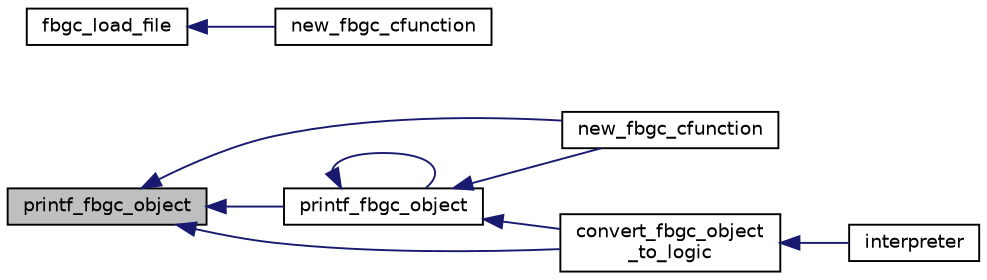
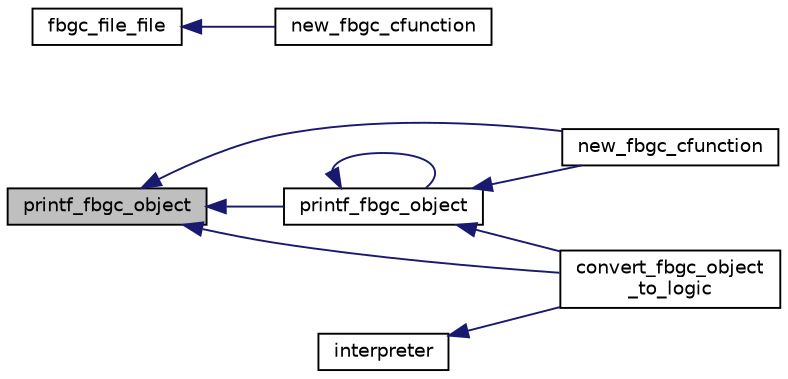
node "fbgc_load_file": label "fbgc_load_file" -> "fbgc_file_file"
edge "interpreter" -> "convert_fbgc_object _to_logic": reversed
